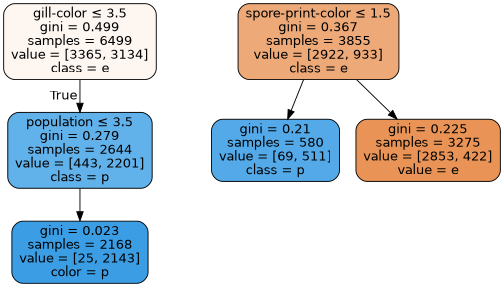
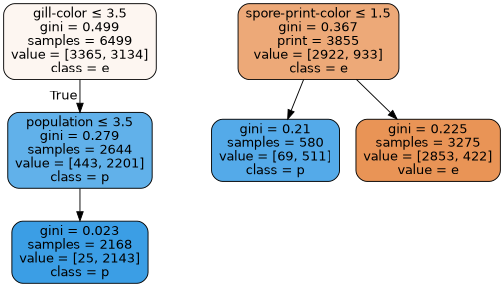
node "spore-print-color ≤ 1.5": text "samples = 3855" -> "print = 3855"
node "gini = 0.023": text "color = p" -> "class = p"
